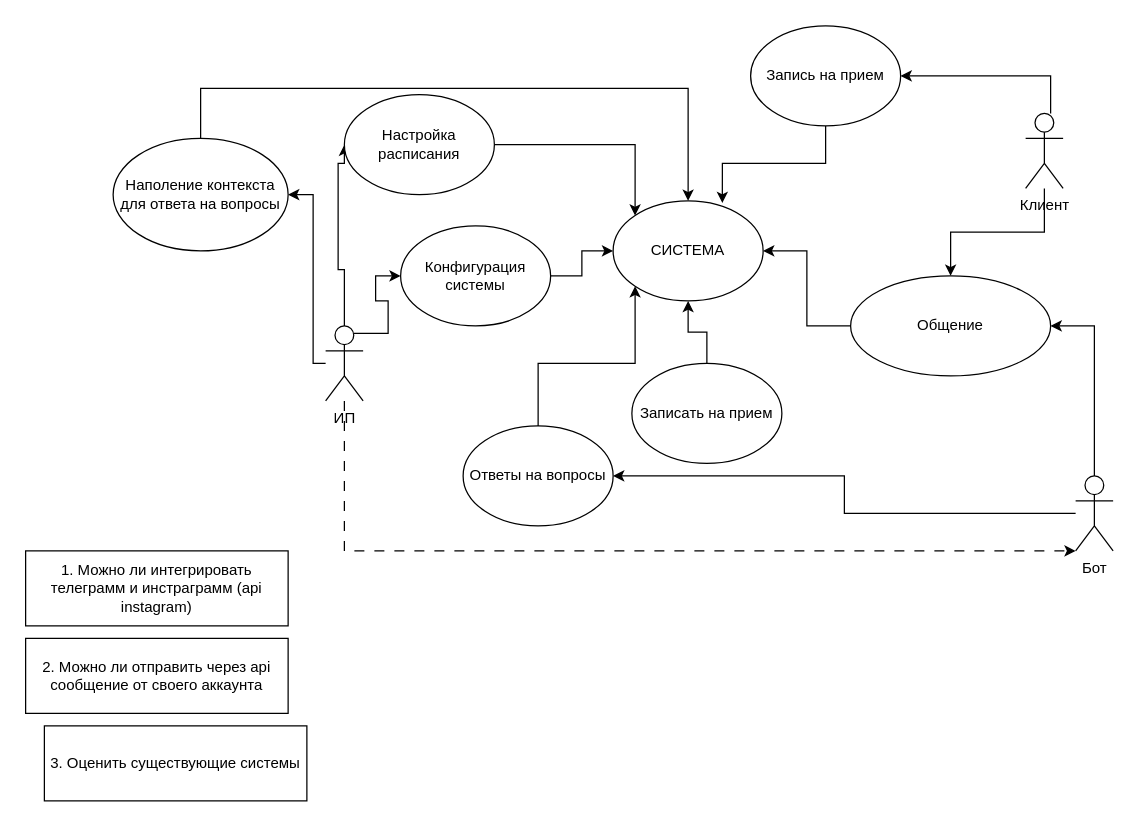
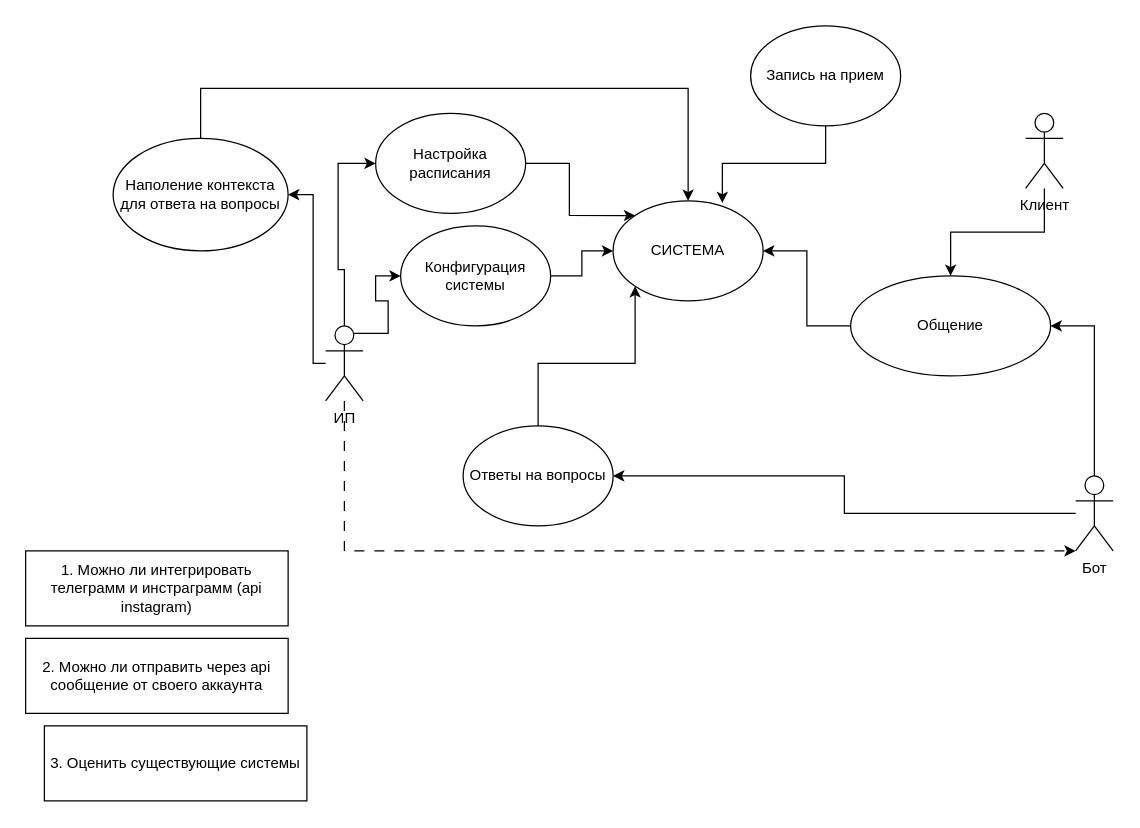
edge "Клиент" -> "Запись на прием": removed
node "Настройка расписания": moved (419, 144) -> (451, 163)
edge "Записать на прием" -> "СИСТЕМА": removed
node "Записать на прием": removed
